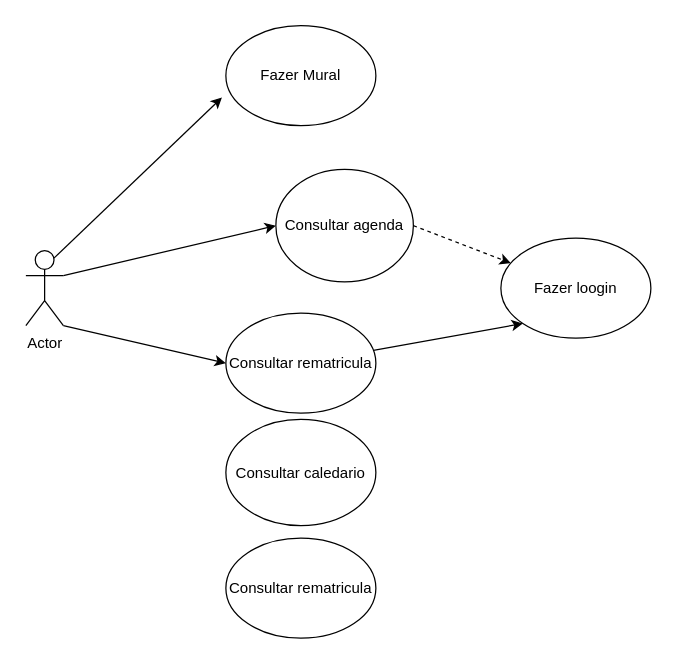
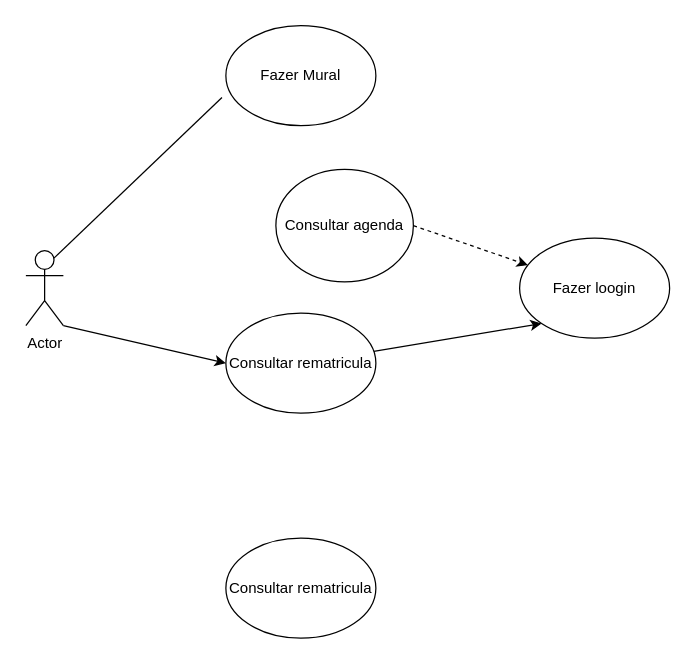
edge "Actor" -> "Fazer Mural": arrowhead classic -> none
edge "Actor" -> "Consultar agenda": removed
node "Fazer loogin": moved (576, 288) -> (594, 288)
node "Consultar caledario": removed
